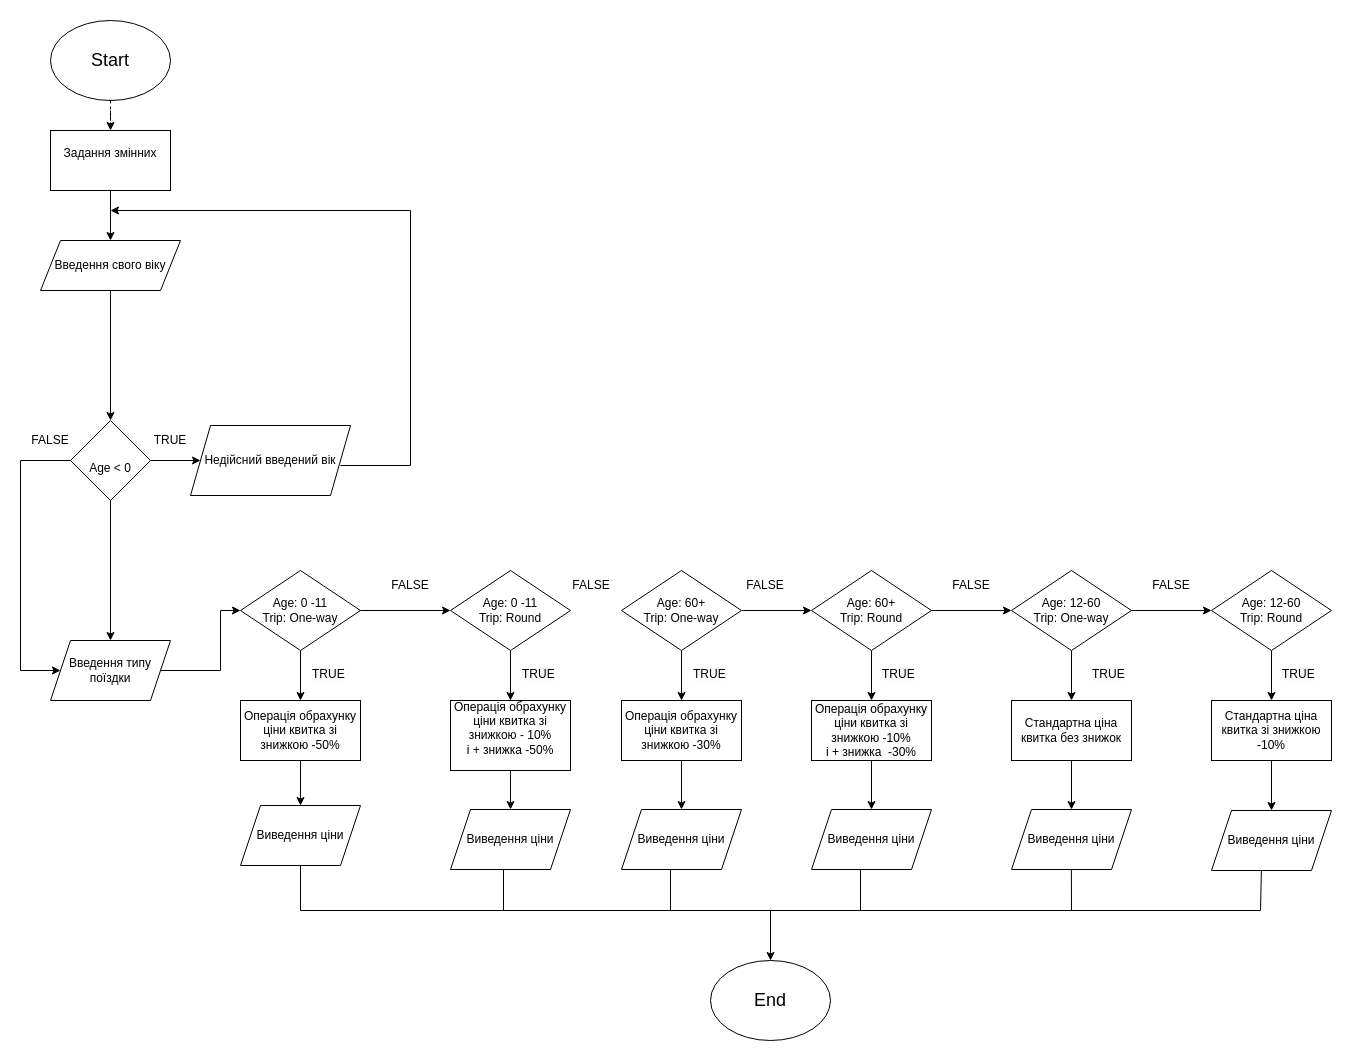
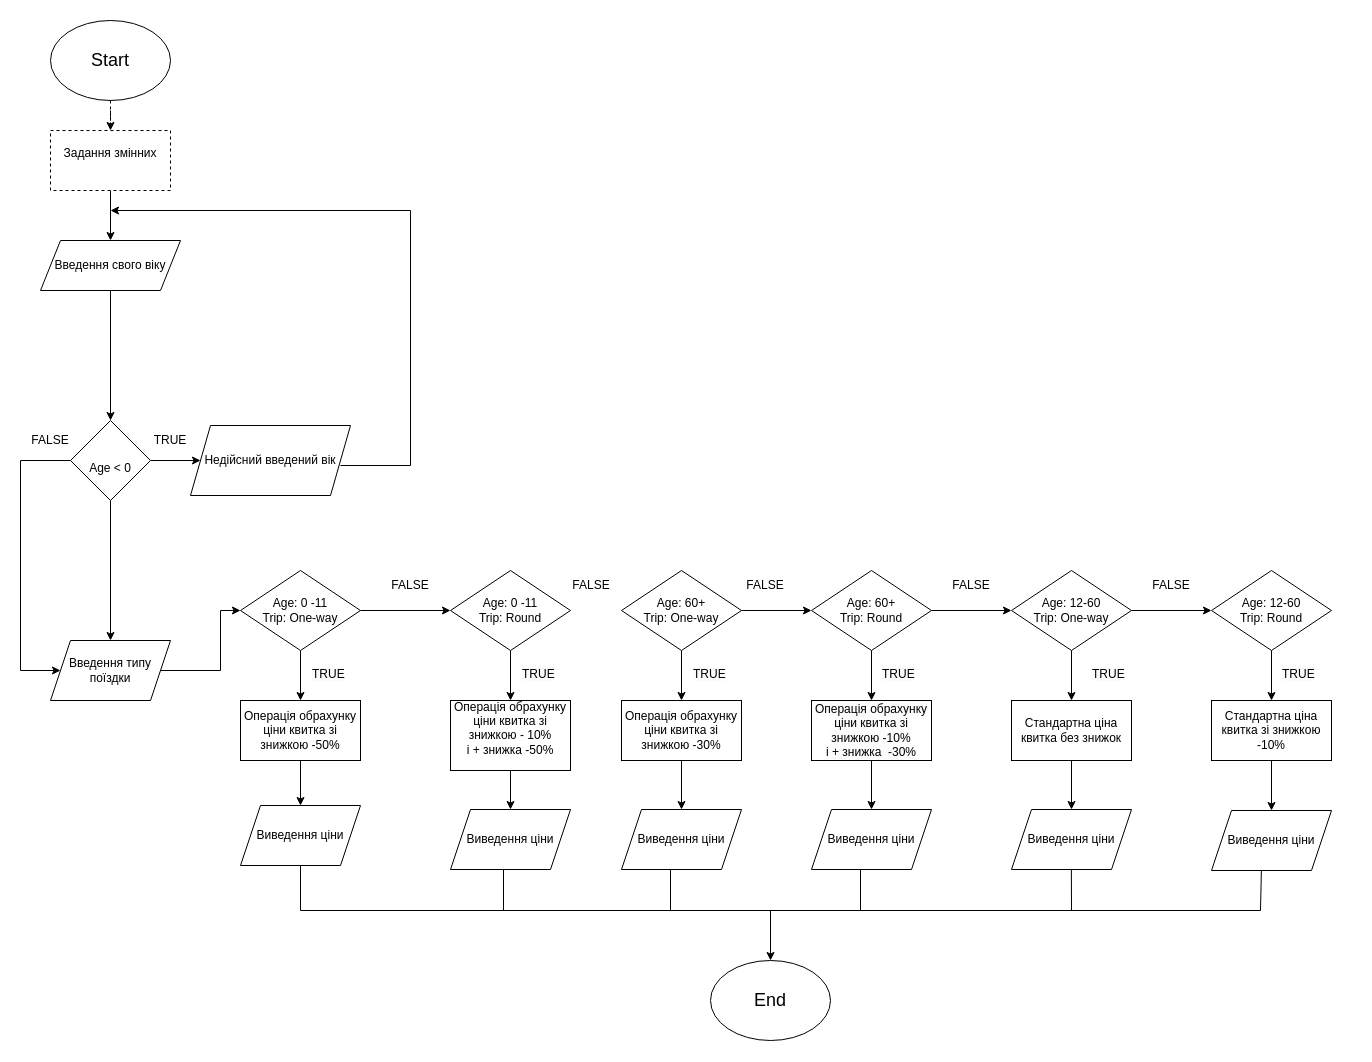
node "Задання змінних": style solid -> dashed
